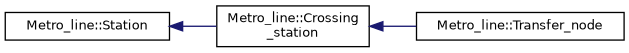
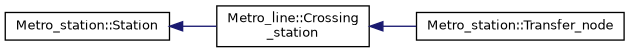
node "Metro_line::Station": label "Metro_line::Station" -> "Metro_station::Station"
node "Metro_line::Transfer_node": label "Metro_line::Transfer_node" -> "Metro_station::Transfer_node"
